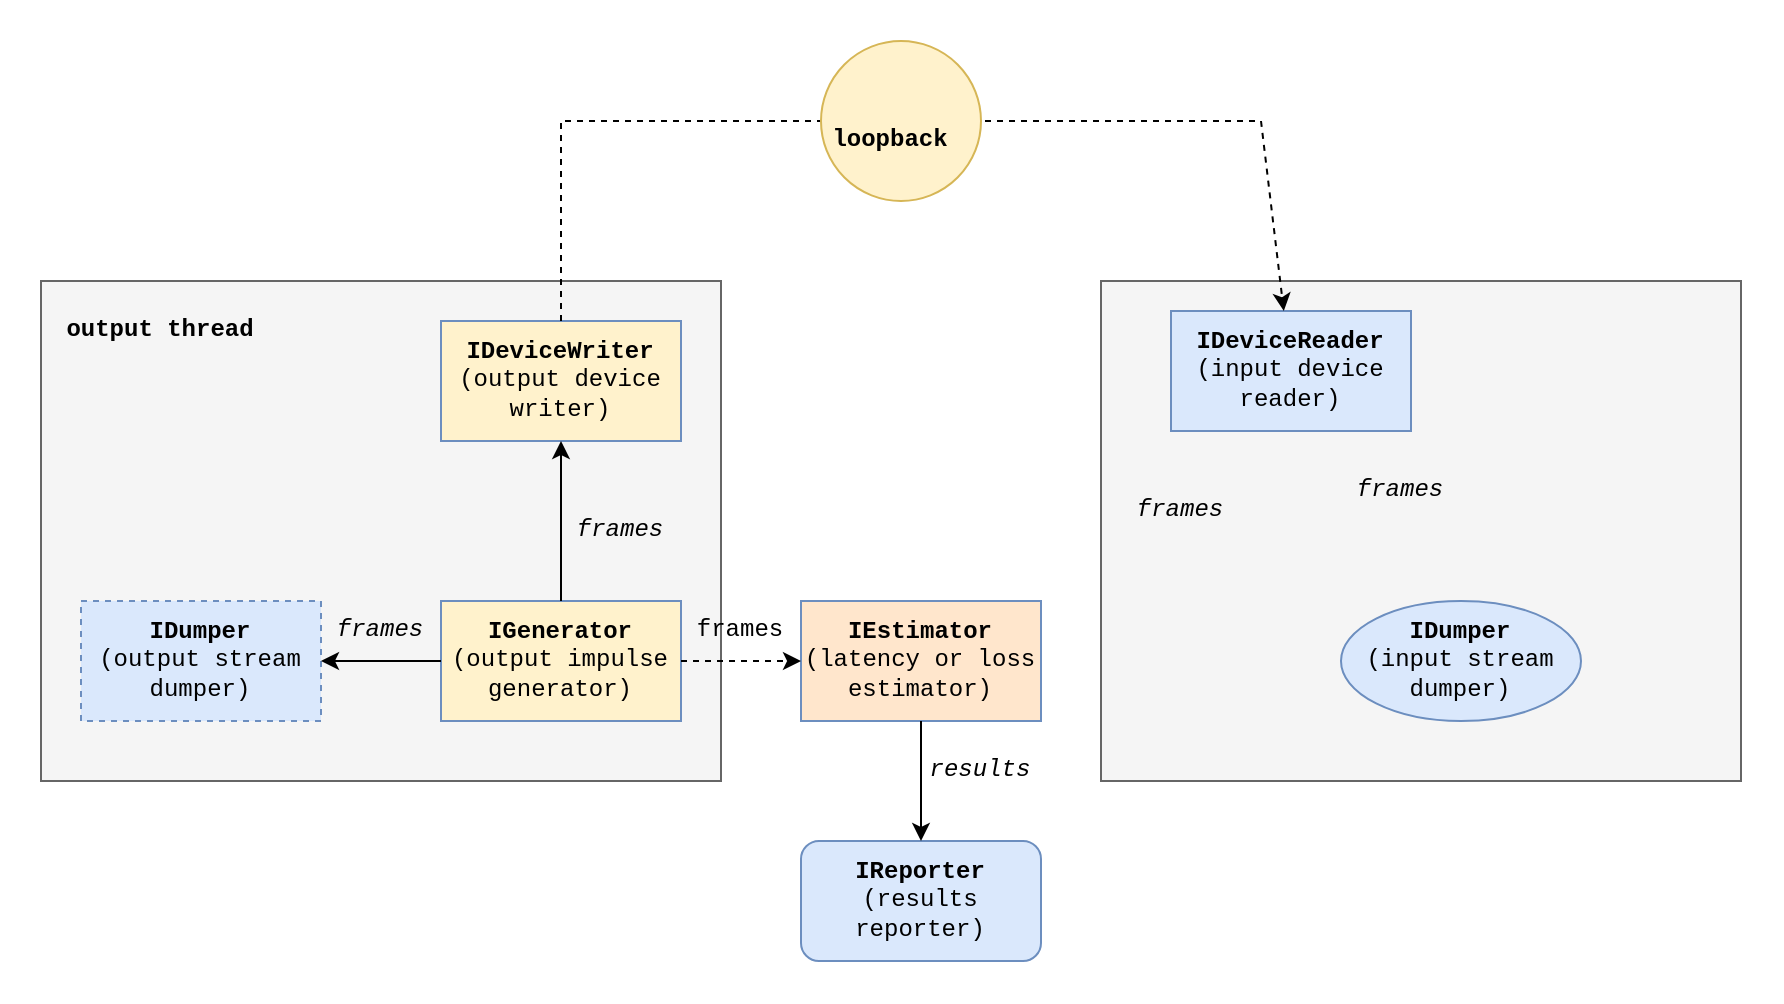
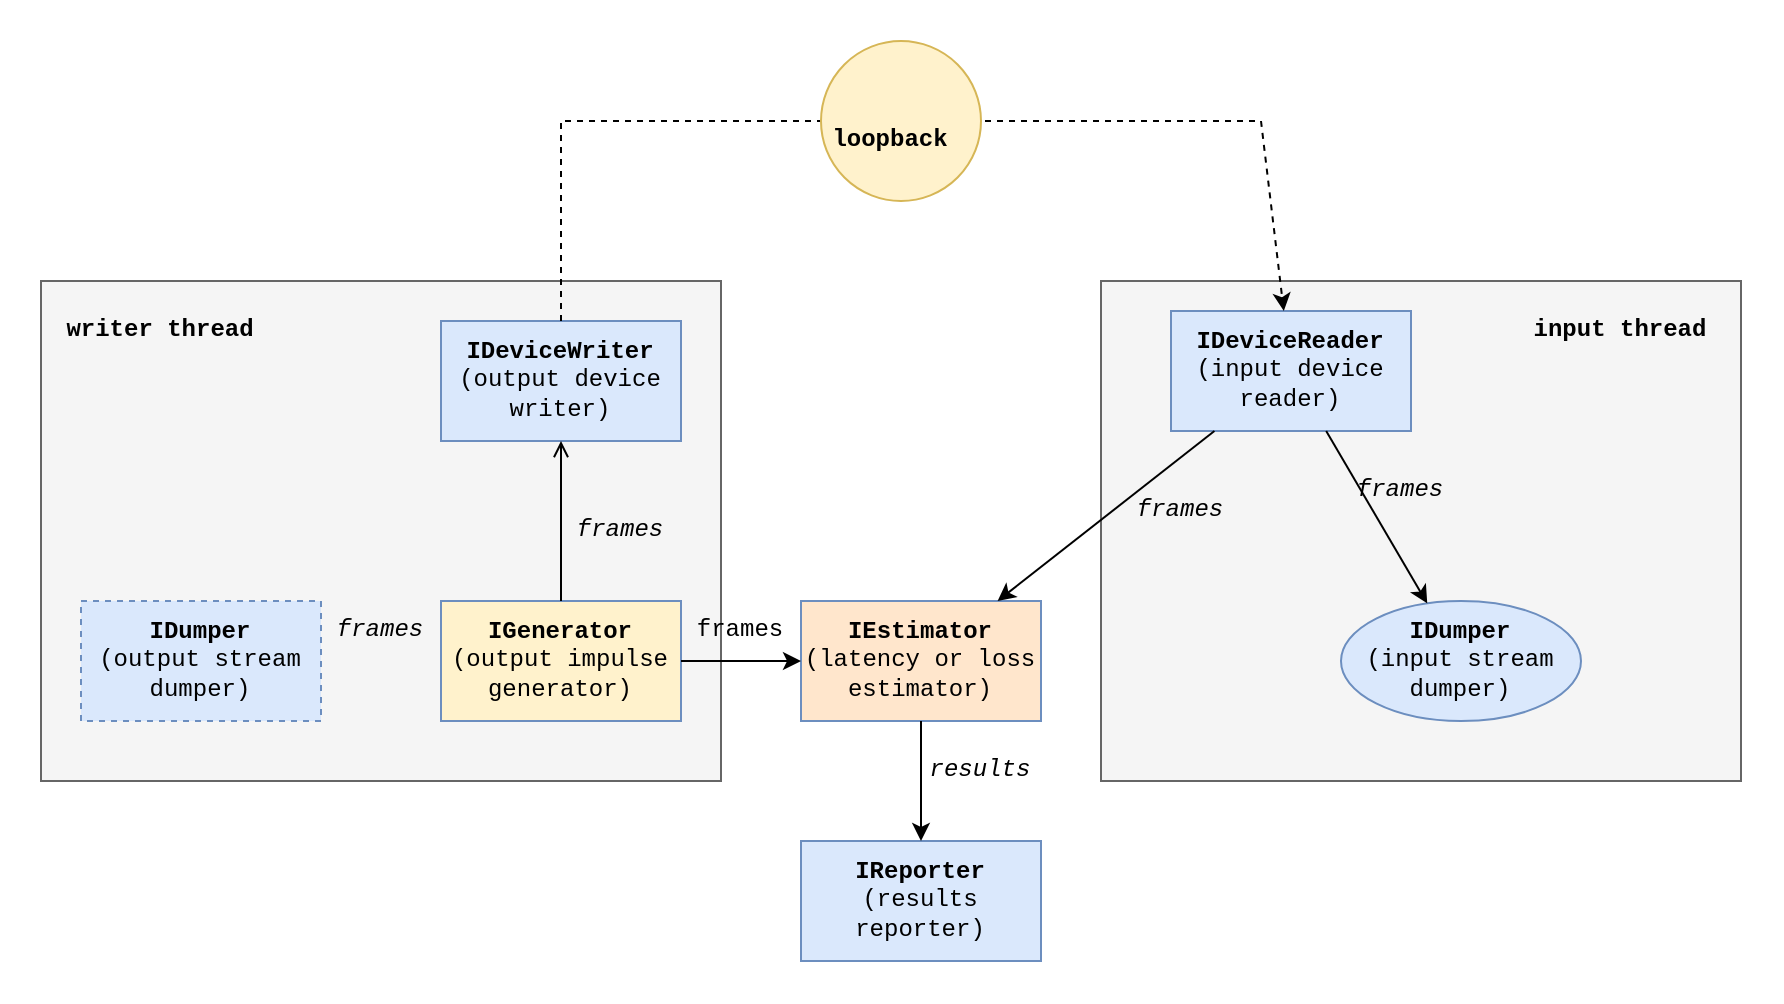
node "output thread": label "output thread" -> "writer thread"
node "input thread": added
node "IDeviceWriter (output device writer)": fillcolor #fff2cc -> #dae8fc
edge "IGenerator (output impulse generator)" -> "IDeviceWriter (output device writer)": arrowhead classic -> open
edge "IDeviceReader (input device reader)" -> "IDumper (input stream dumper)": added
edge "IDeviceReader (input device reader)" -> "IEstimator (latency or loss estimator)": added
edge "IGenerator (output impulse generator)" -> "IDumper (output stream dumper)": removed
edge "IGenerator (output impulse generator)" -> "IEstimator (latency or loss estimator)": style dashed -> solid
node "IReporter (results reporter)": shape rounded rectangle -> rectangle
